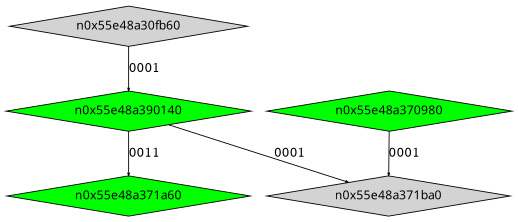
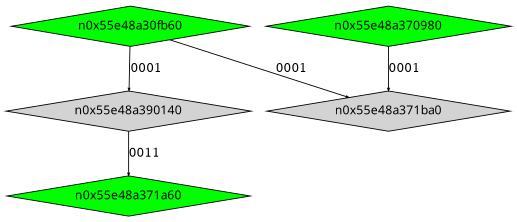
node "n0x55e48a30fb60": fillcolor lightgrey -> green
node "n0x55e48a390140": fillcolor green -> lightgrey
edge "n0x55e48a390140" -> "n0x55e48a371ba0": now "n0x55e48a30fb60" -> "n0x55e48a371ba0"
